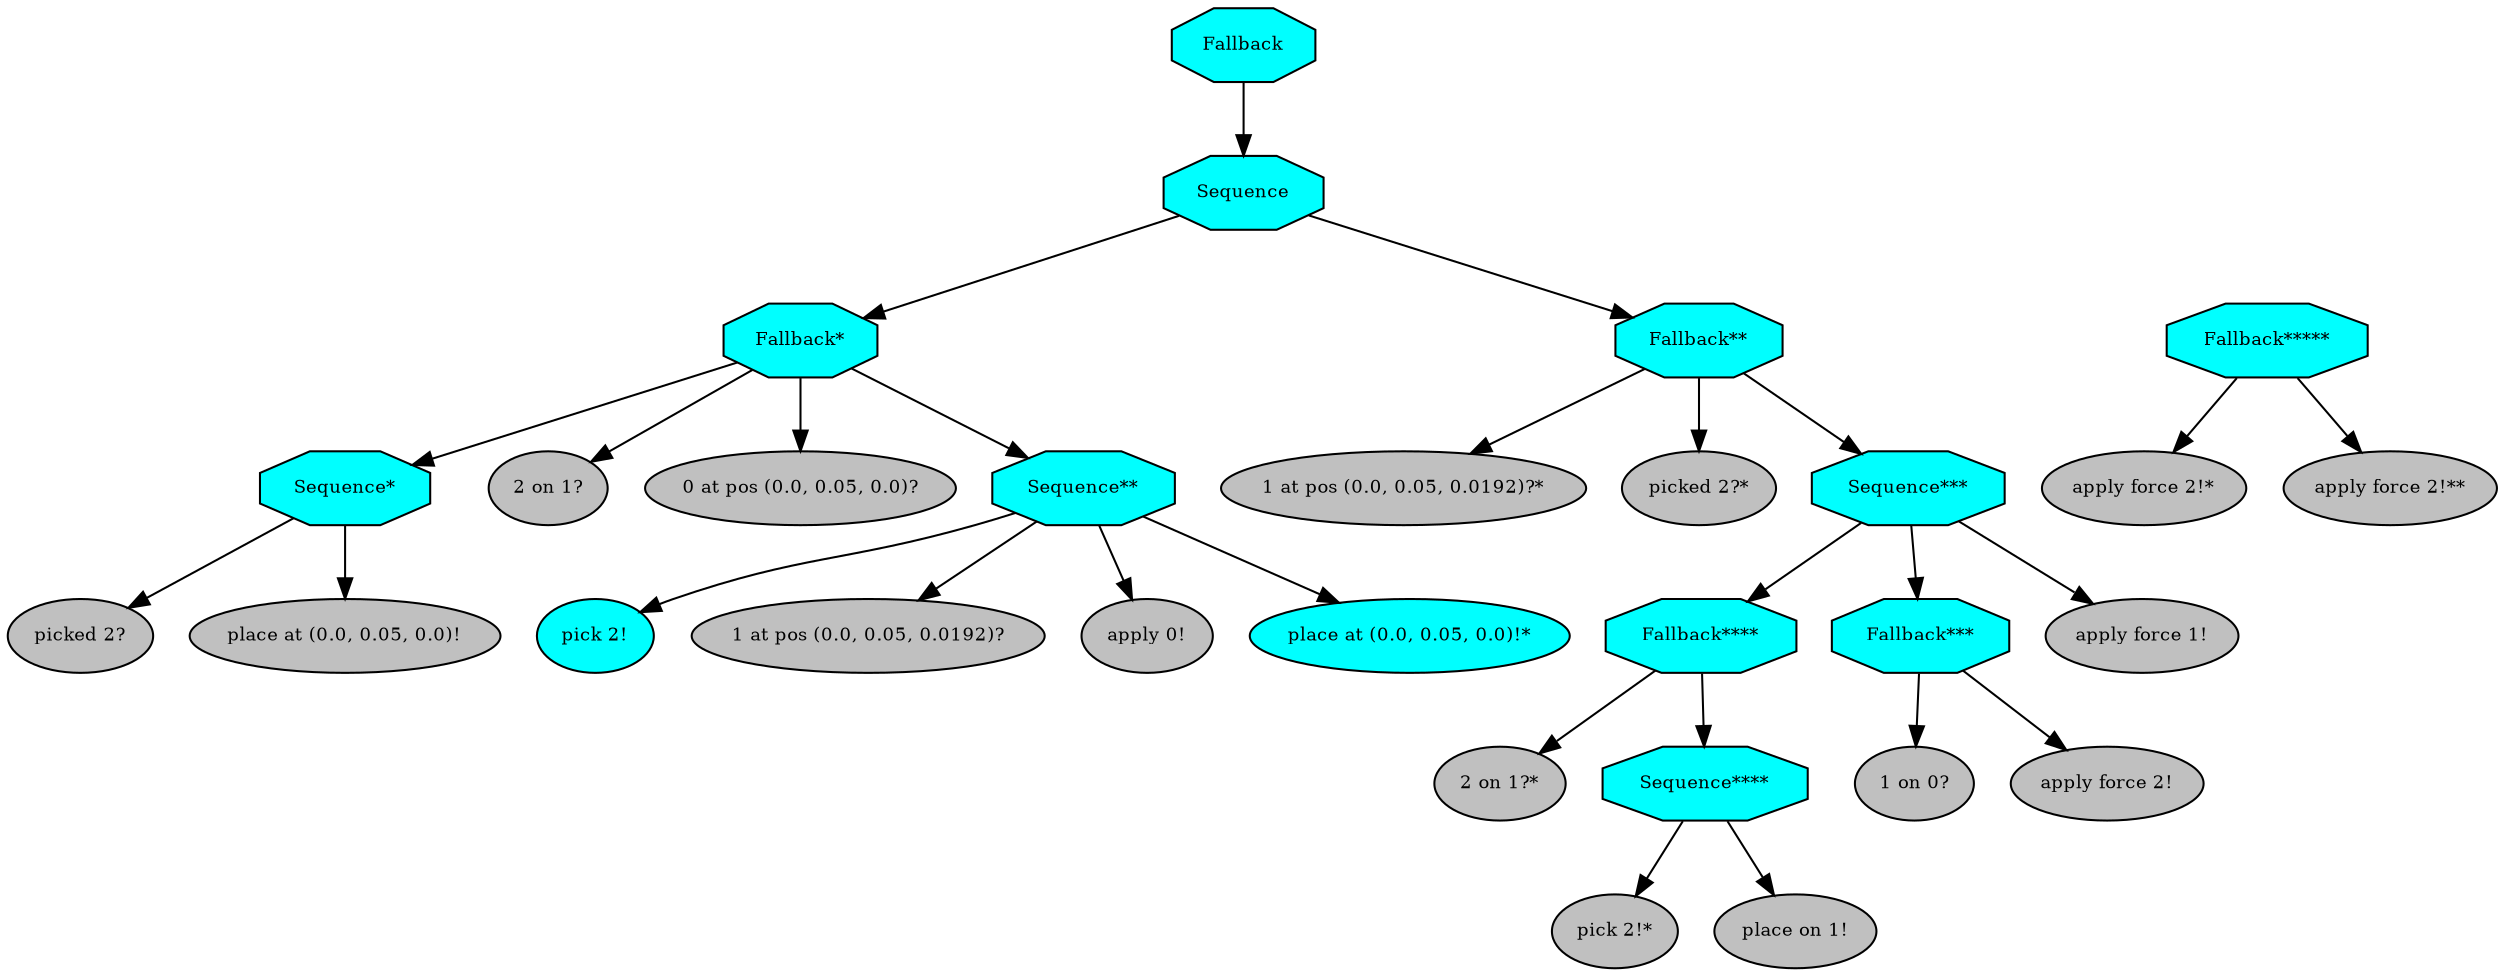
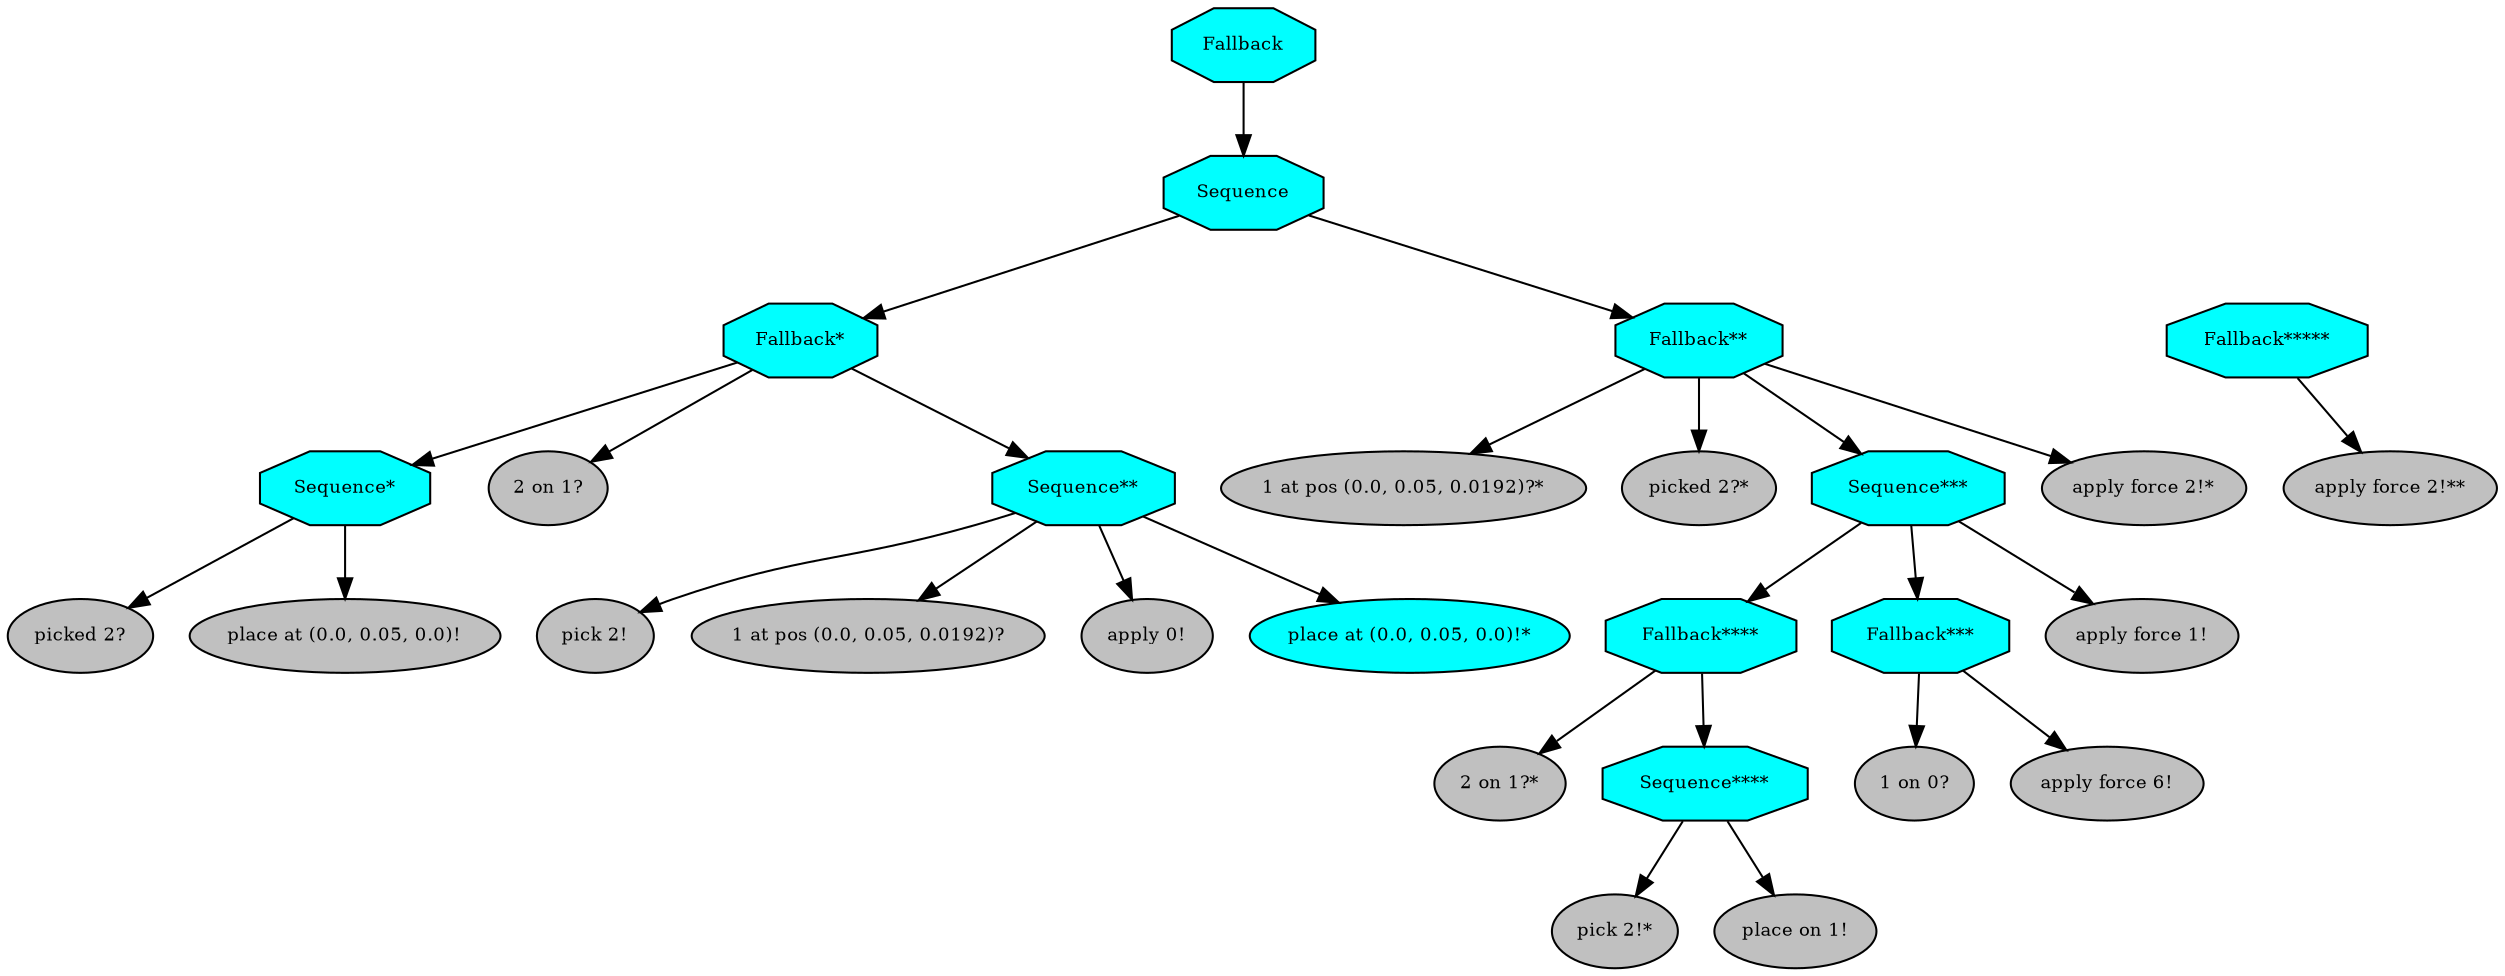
edge "Fallback*****" -> "apply force 2!*": now "Fallback**" -> "apply force 2!*"
node "0 at pos (0.0, 0.05, 0.0)?": removed
node "pick 2!": fillcolor cyan -> gray
node "apply force 2!": label "apply force 2!" -> "apply force 6!"
